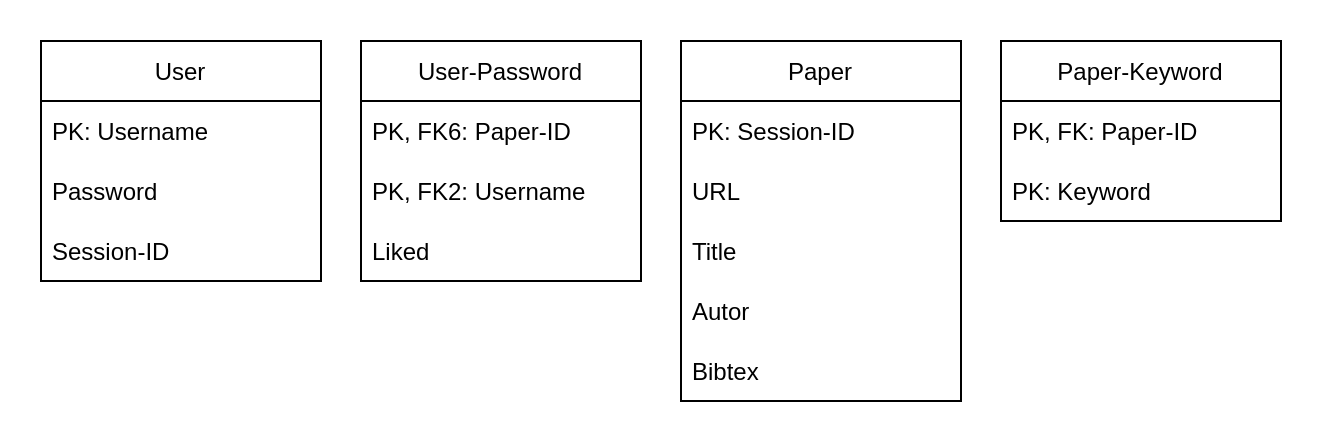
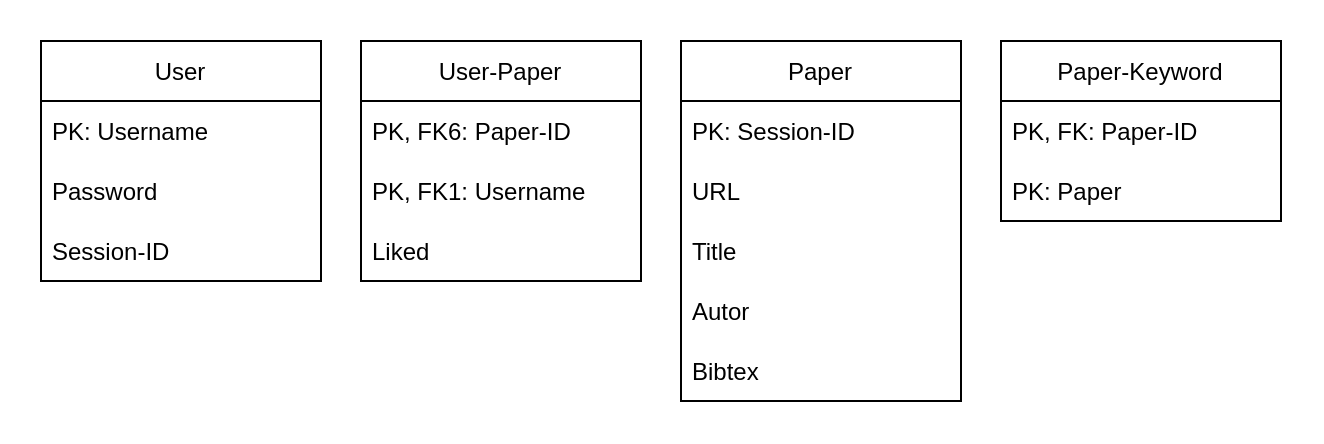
node "User-Password": label "User-Password" -> "User-Paper"
node "PK, FK2: Username": label "PK, FK2: Username" -> "PK, FK1: Username"
node "PK: Keyword": label "PK: Keyword" -> "PK: Paper"
